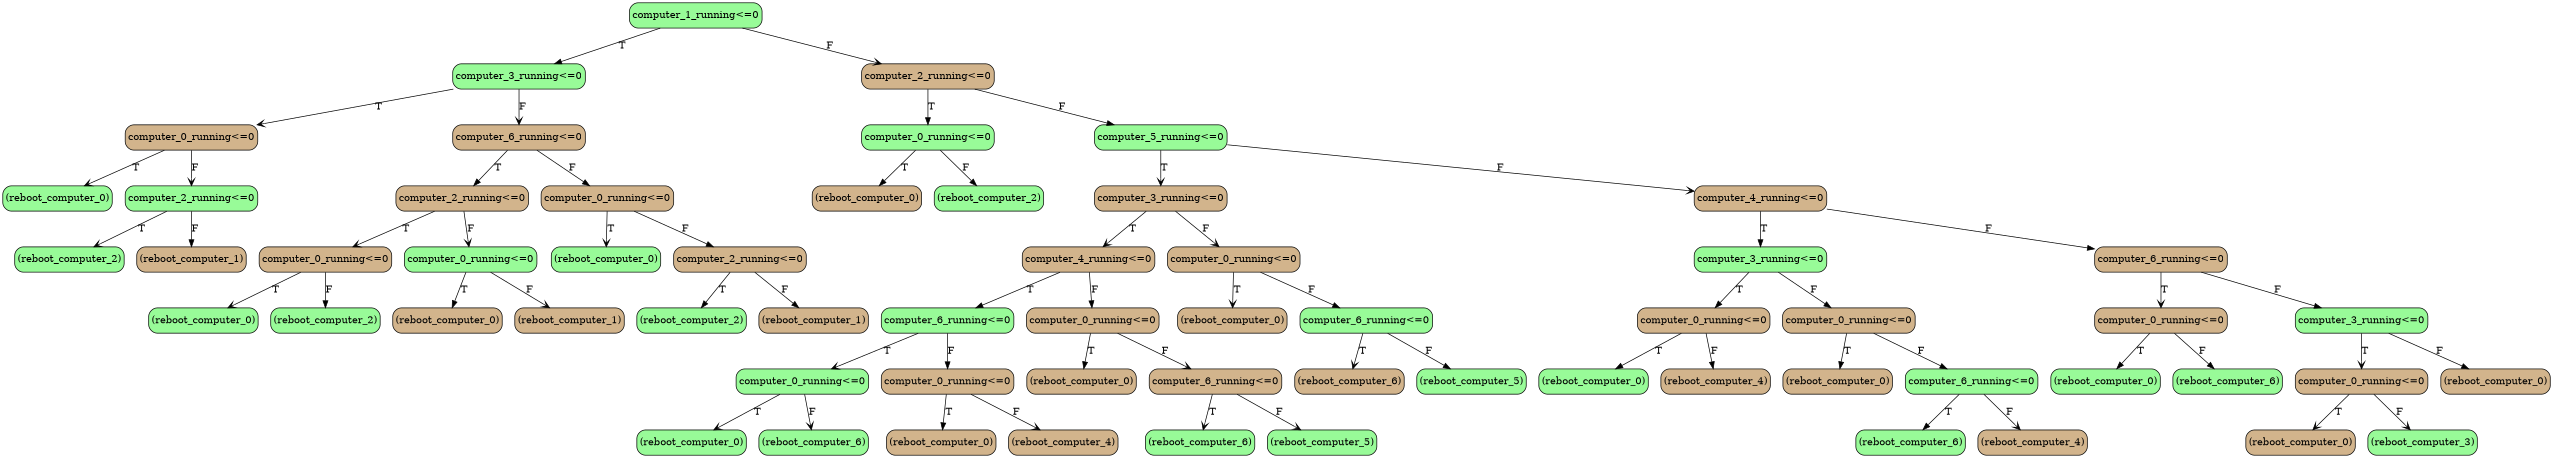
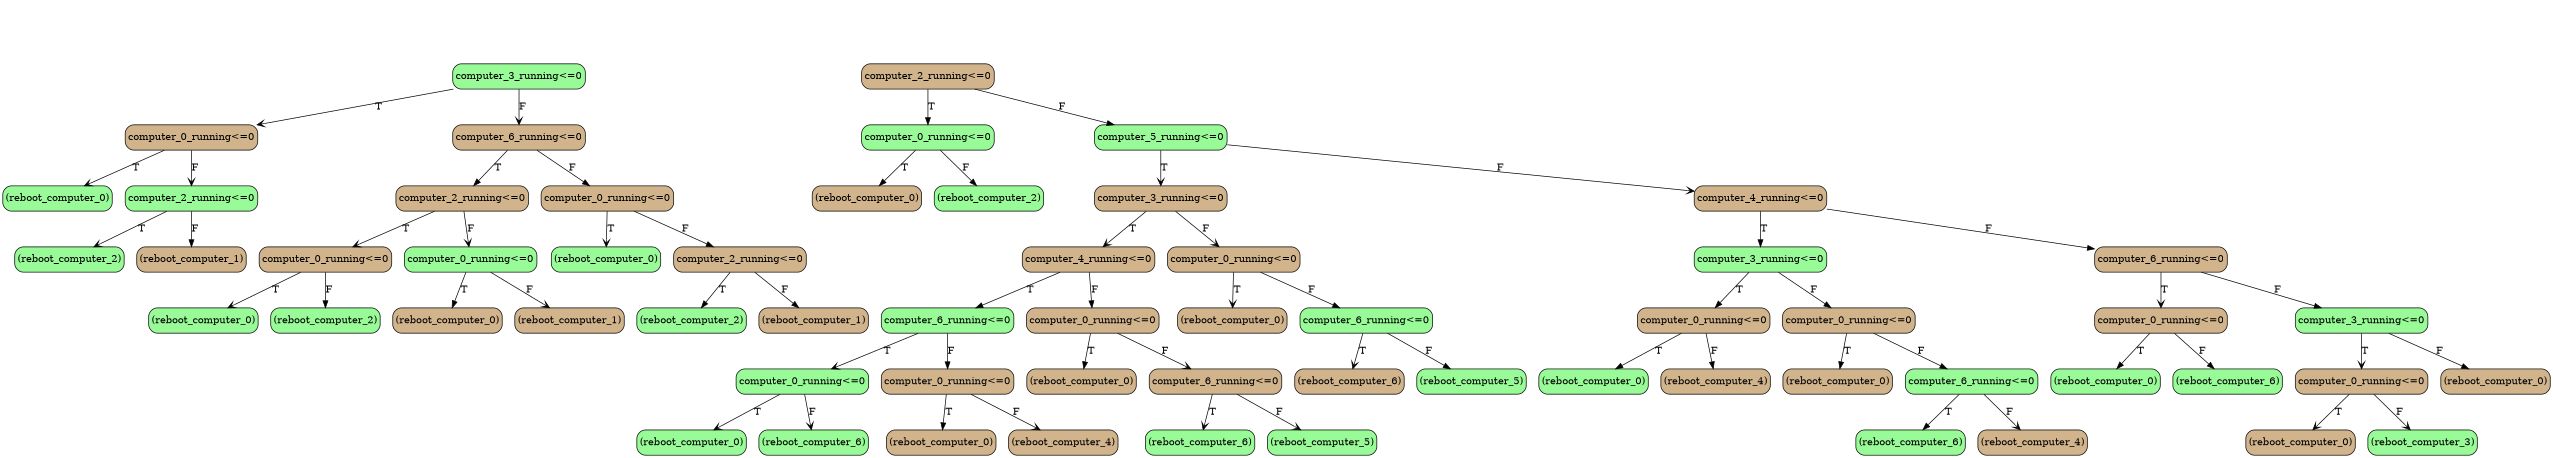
node "computer_1_running<=0": removed
